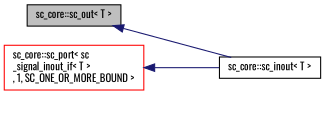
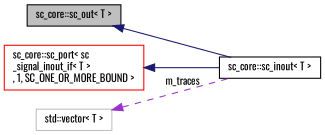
node "std::vector< T >": added
